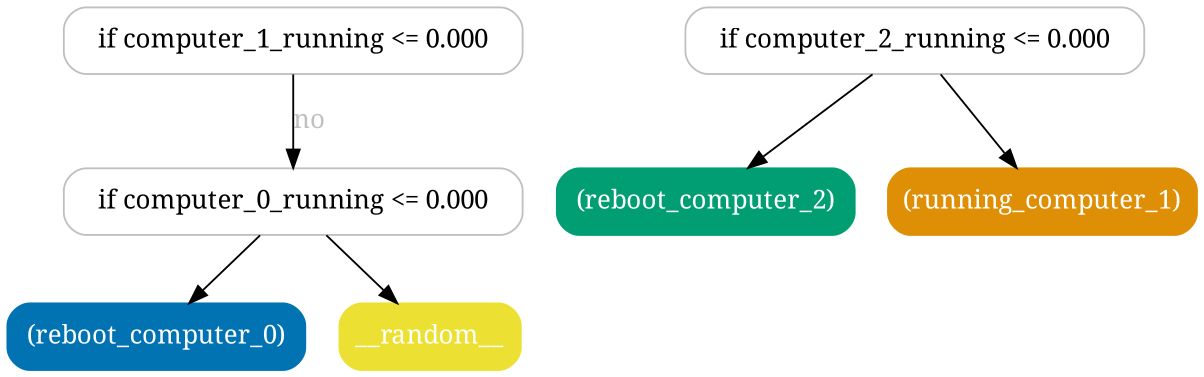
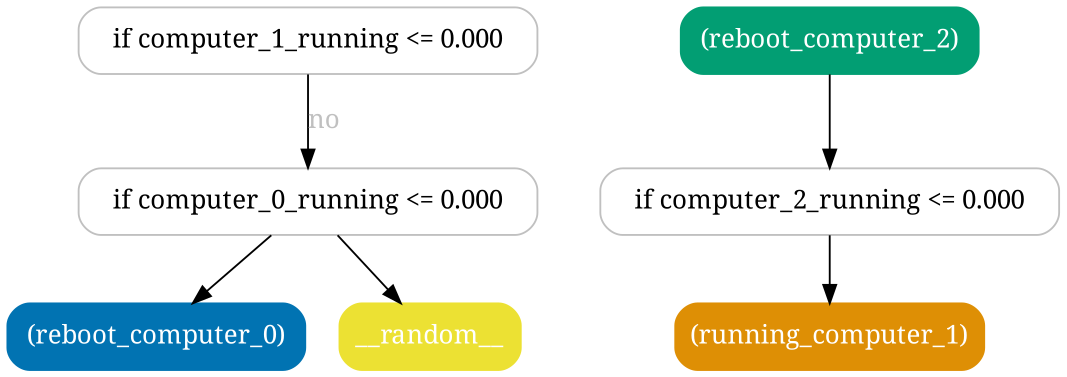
edge "if computer_2_running <= 0.000" -> "(reboot_computer_2)": reversed
